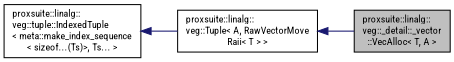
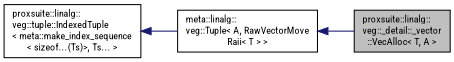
node "proxsuite::linalg:: veg::Tuple< A, RawVectorMove Raii< T > >": label "proxsuite::linalg:: veg::Tuple< A, RawVectorMove Raii< T > >" -> "meta::linalg:: veg::Tuple< A, RawVectorMove Raii< T > >"
